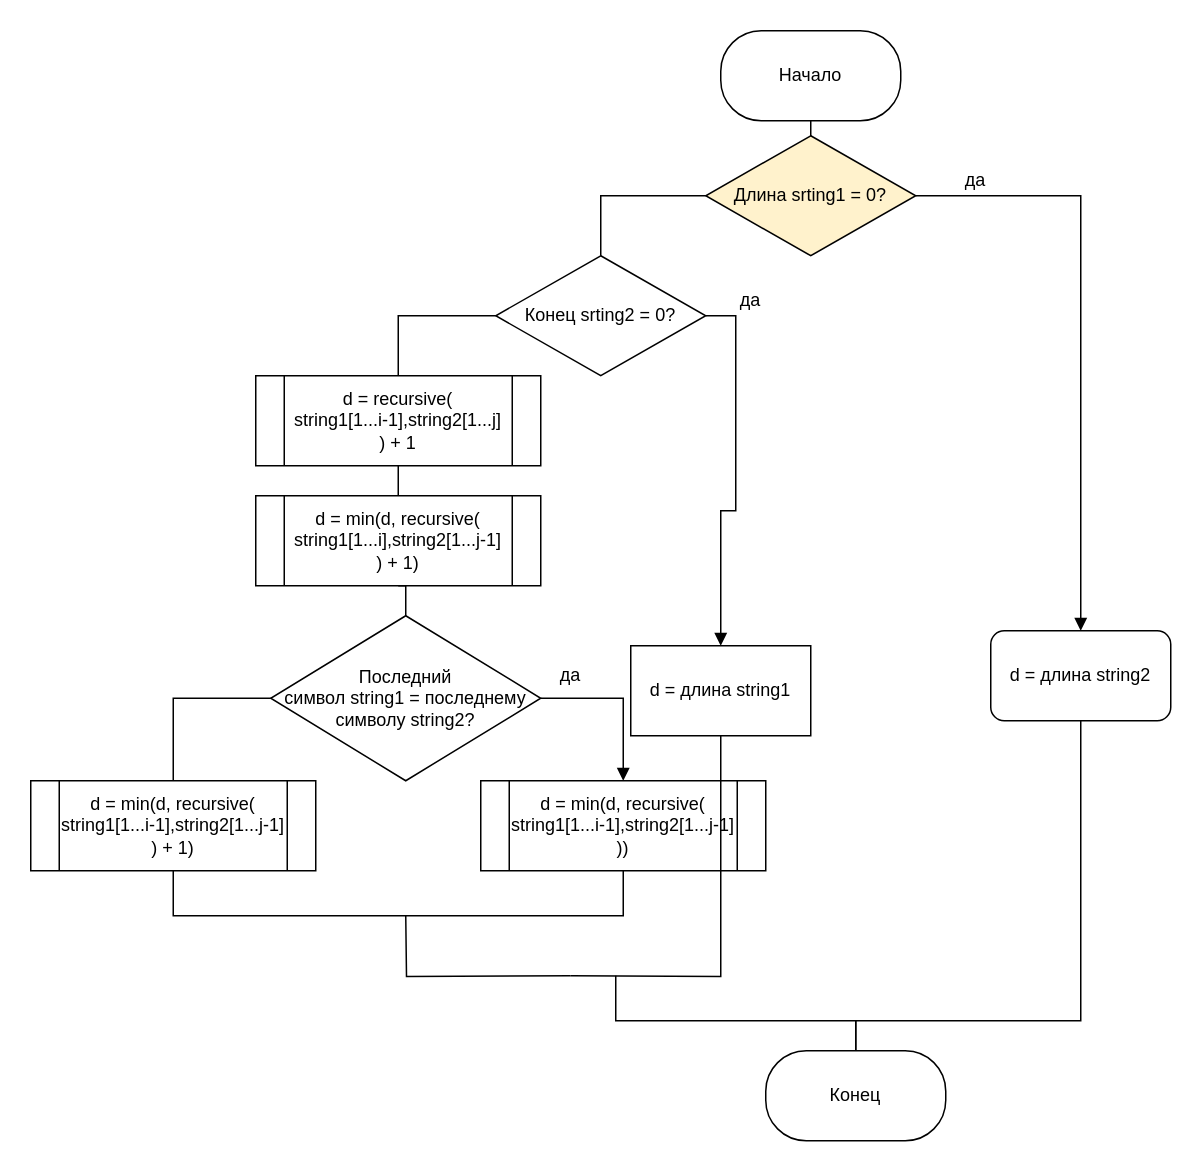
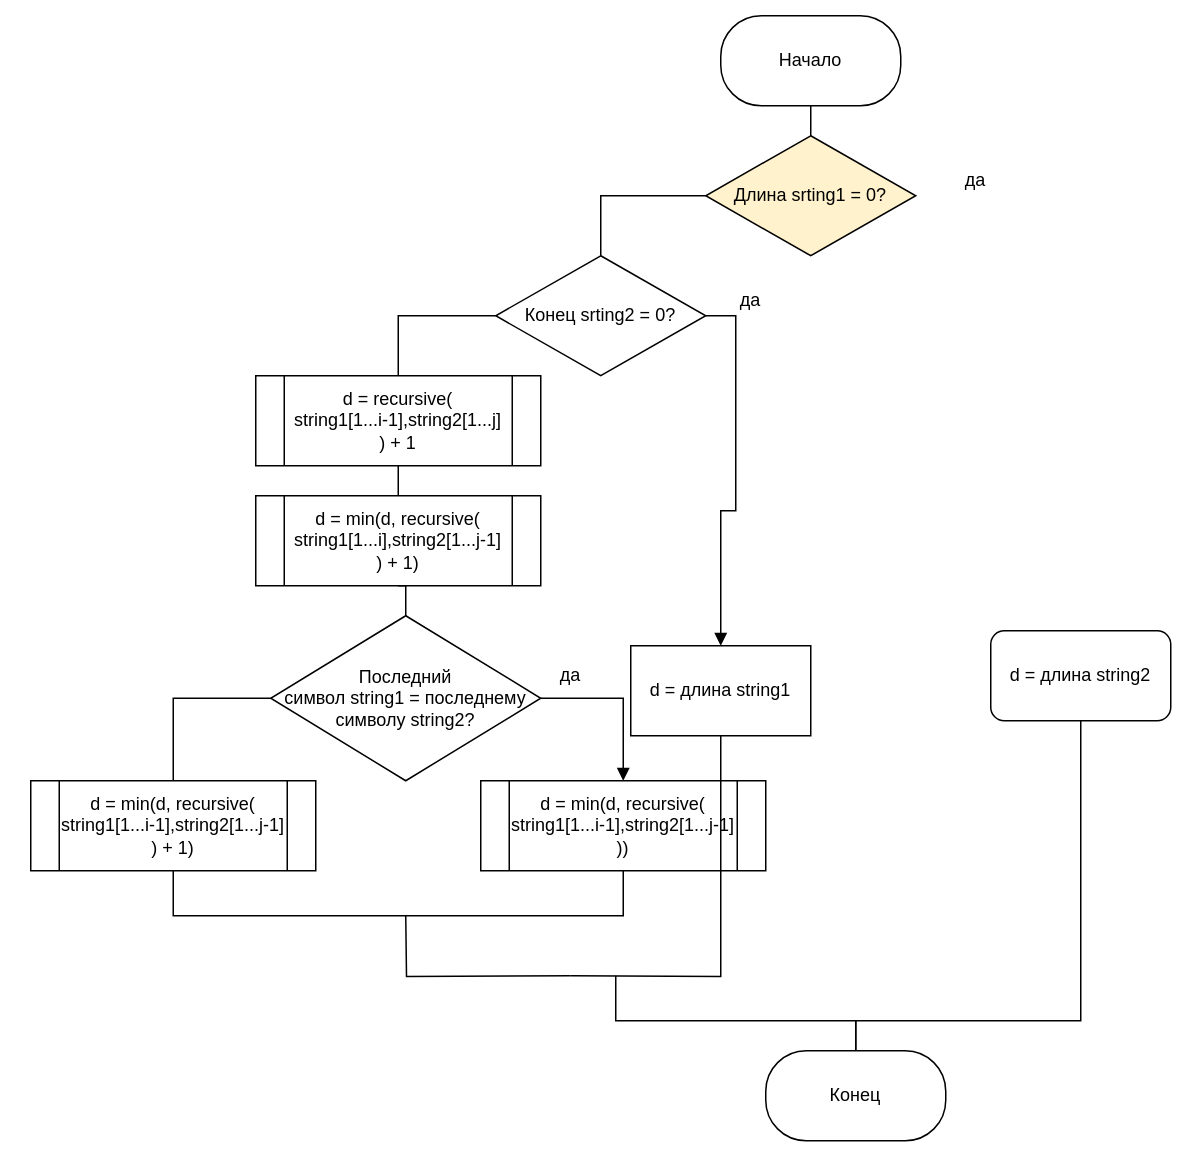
node "Начало": moved (811, 76) -> (811, 61)
edge "Длина srting1 = 0?" -> "d = длина string2": removed
